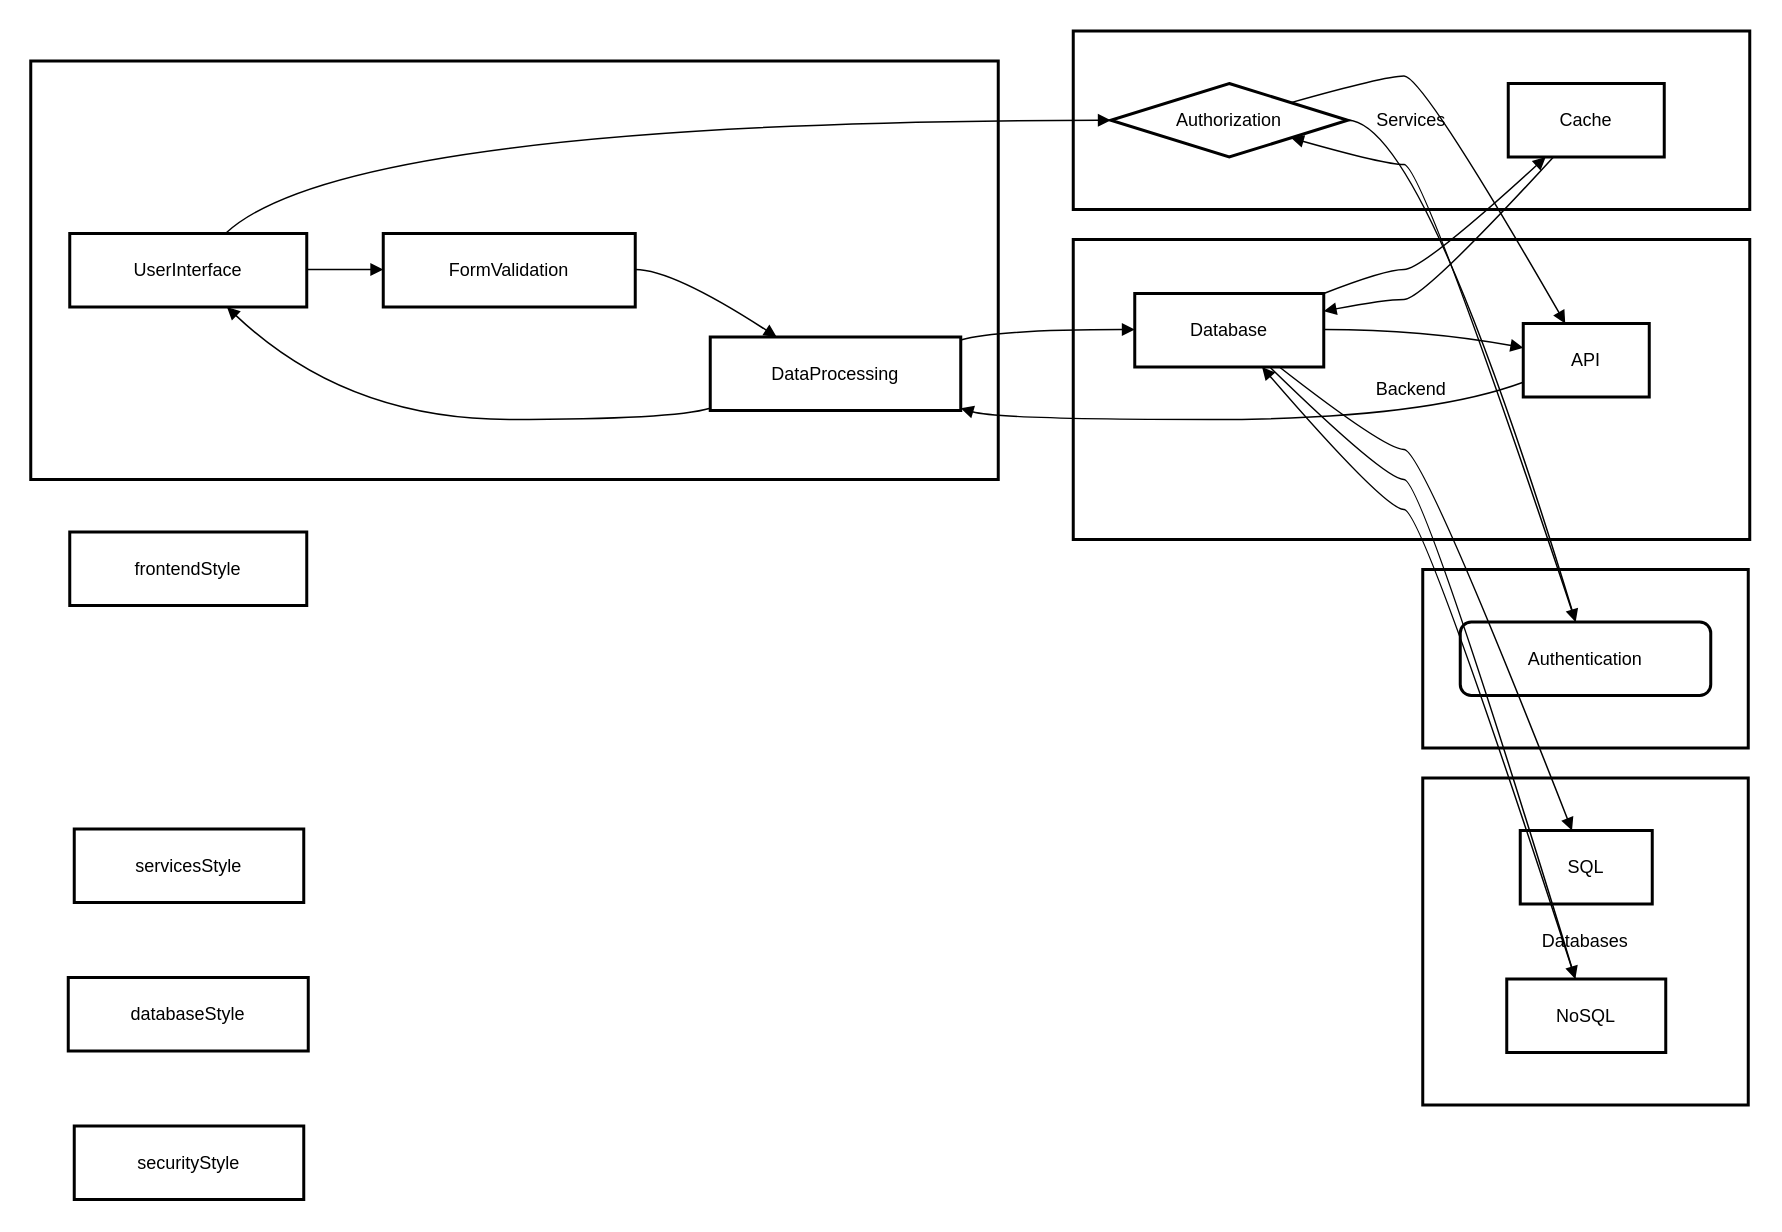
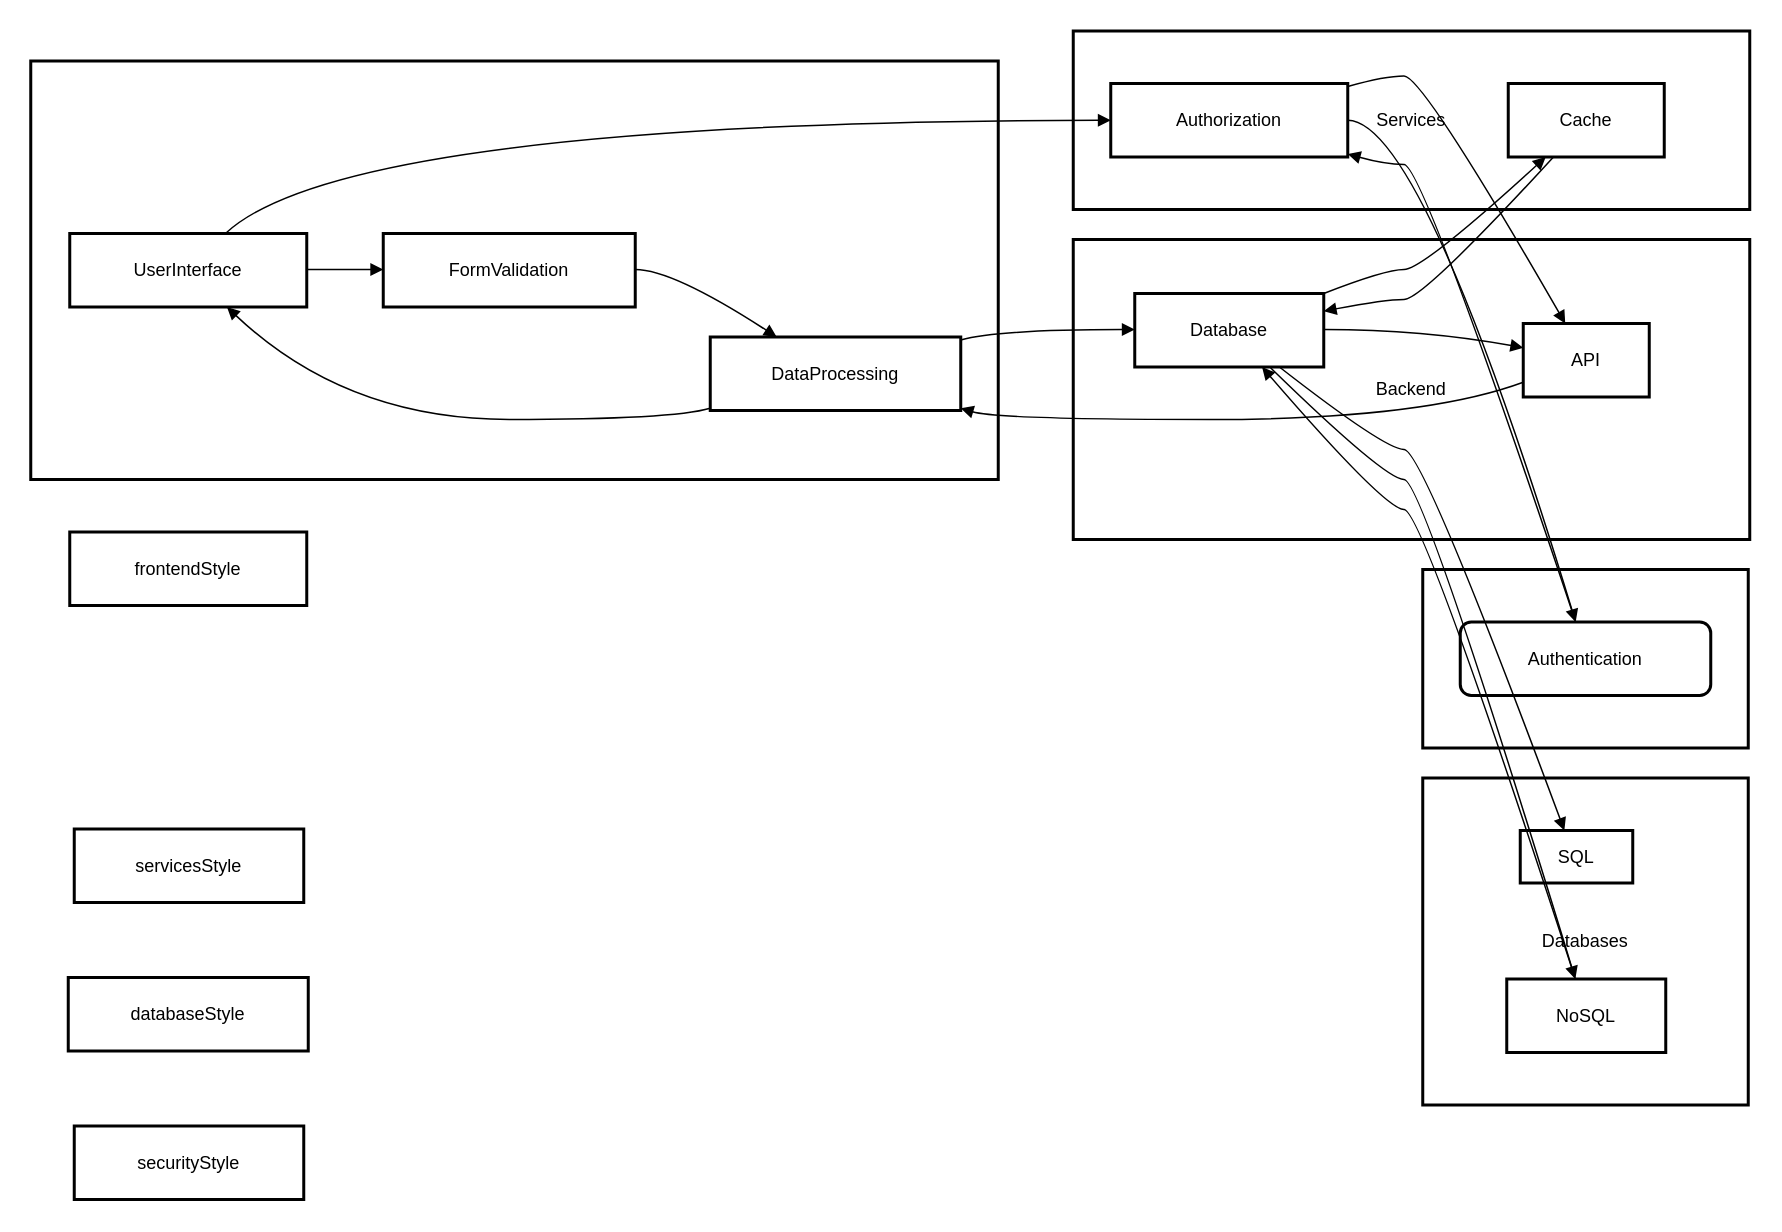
node "Authorization": shape diamond -> rectangle
node "SQL": size 132x74 -> 113x53
